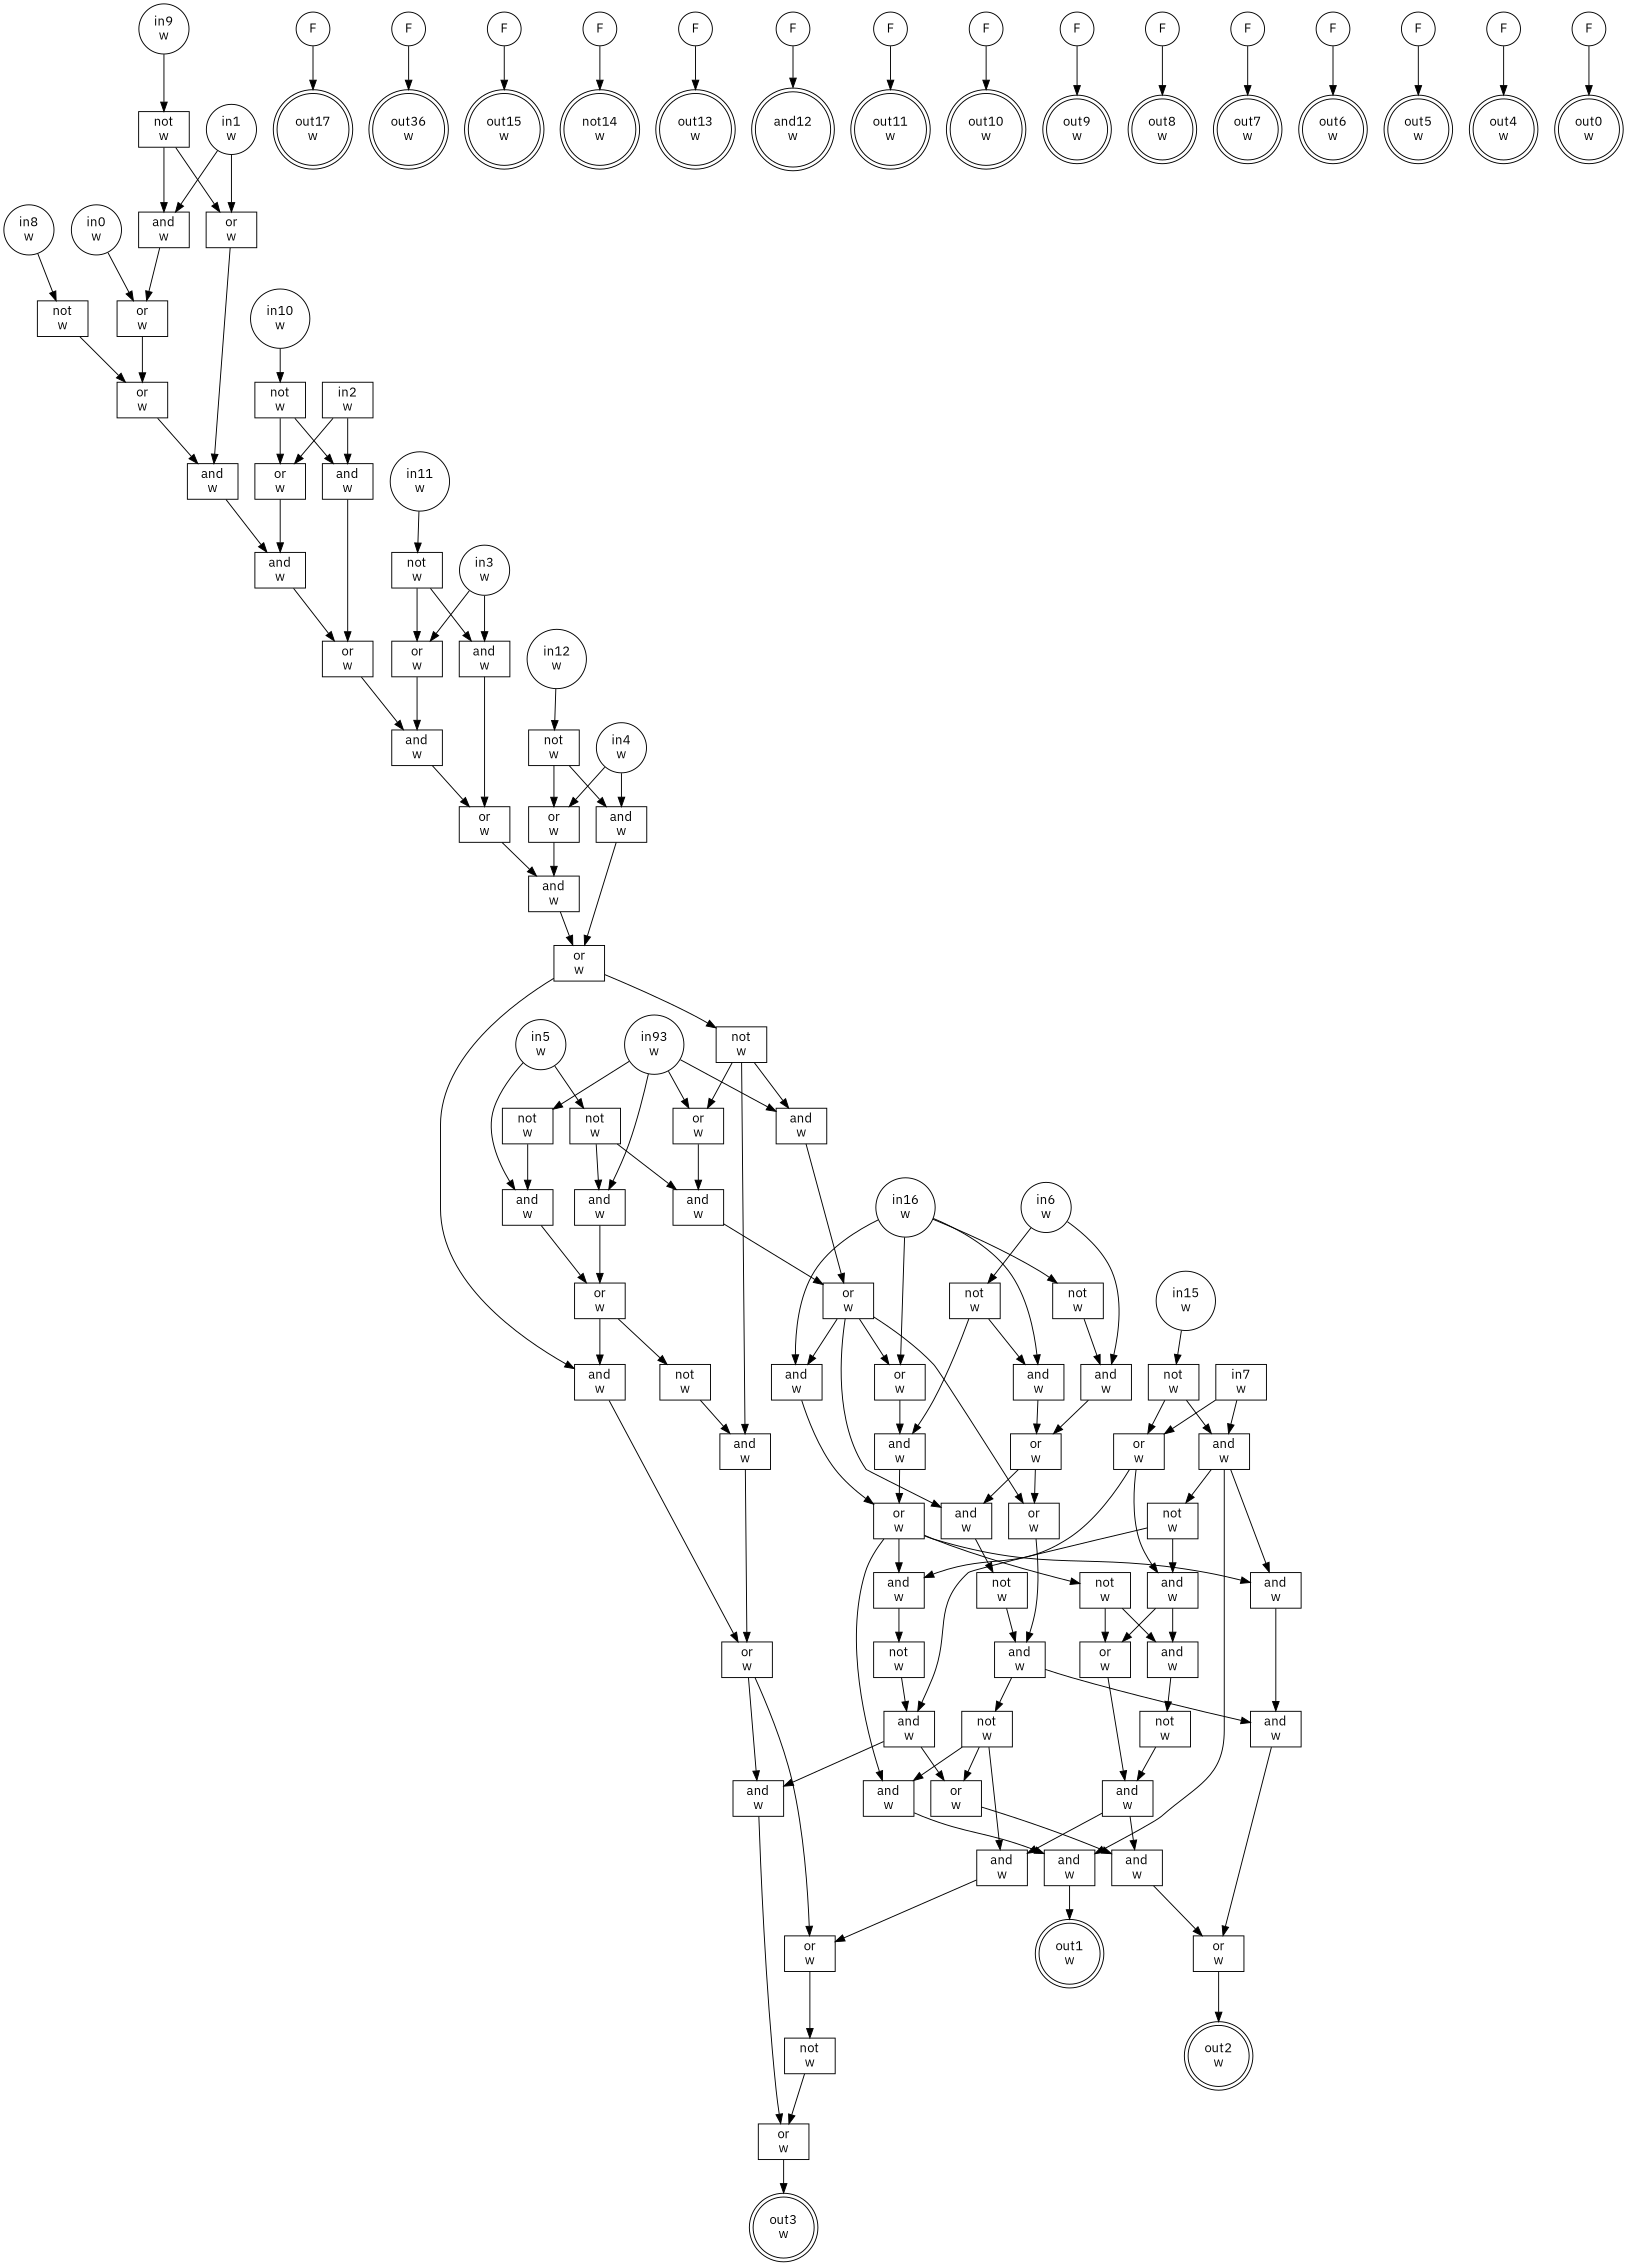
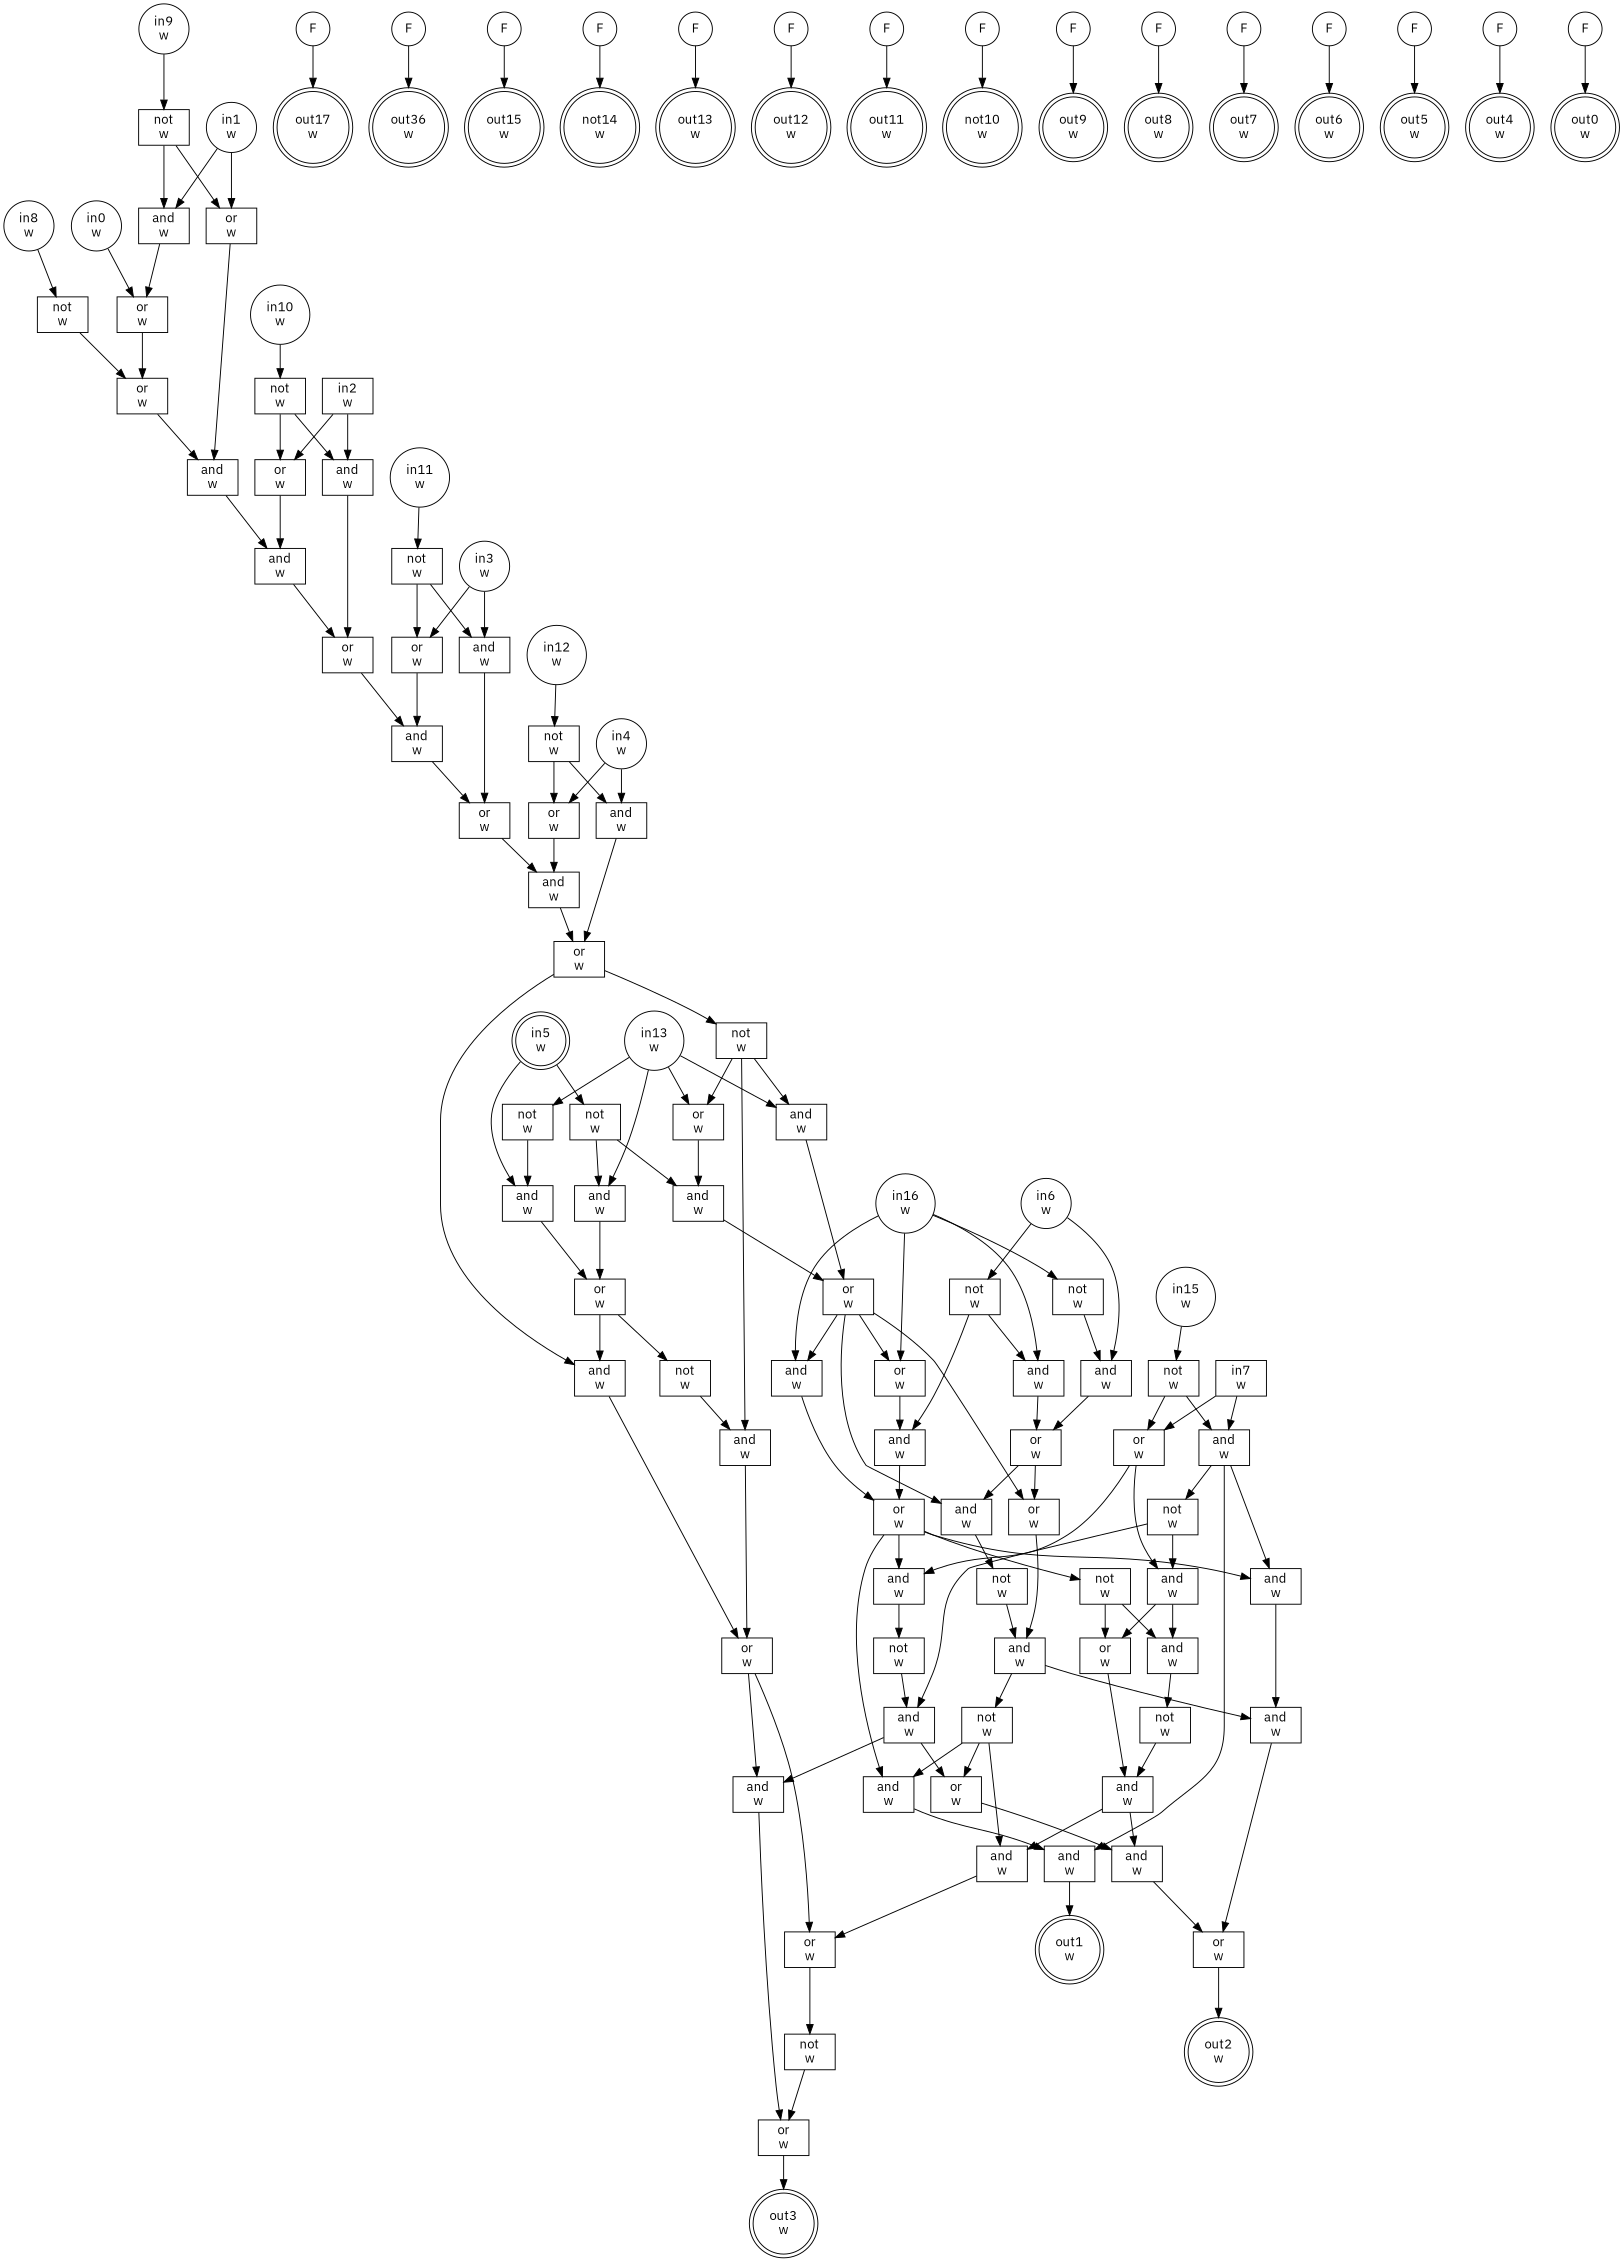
node "and12 w": label "and12 w" -> "out12 w"
node "out10 w": label "out10 w" -> "not10 w"
node "in5 w": shape circle -> doublecircle
node "in93 w": label "in93 w" -> "in13 w"
